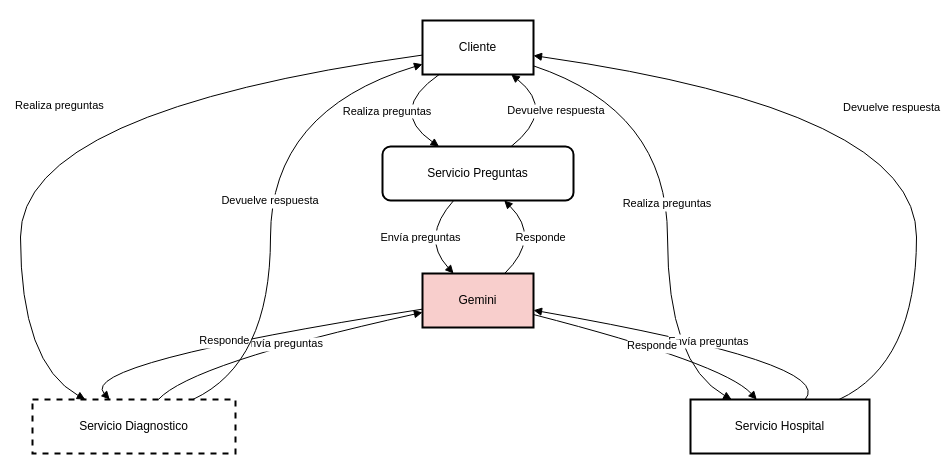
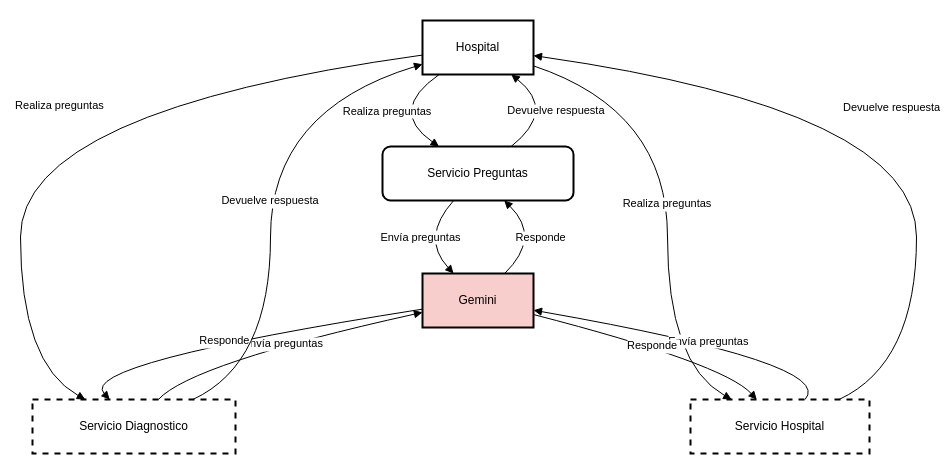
node "Cliente": label "Cliente" -> "Hospital"
node "Servicio Hospital": style solid -> dashed
